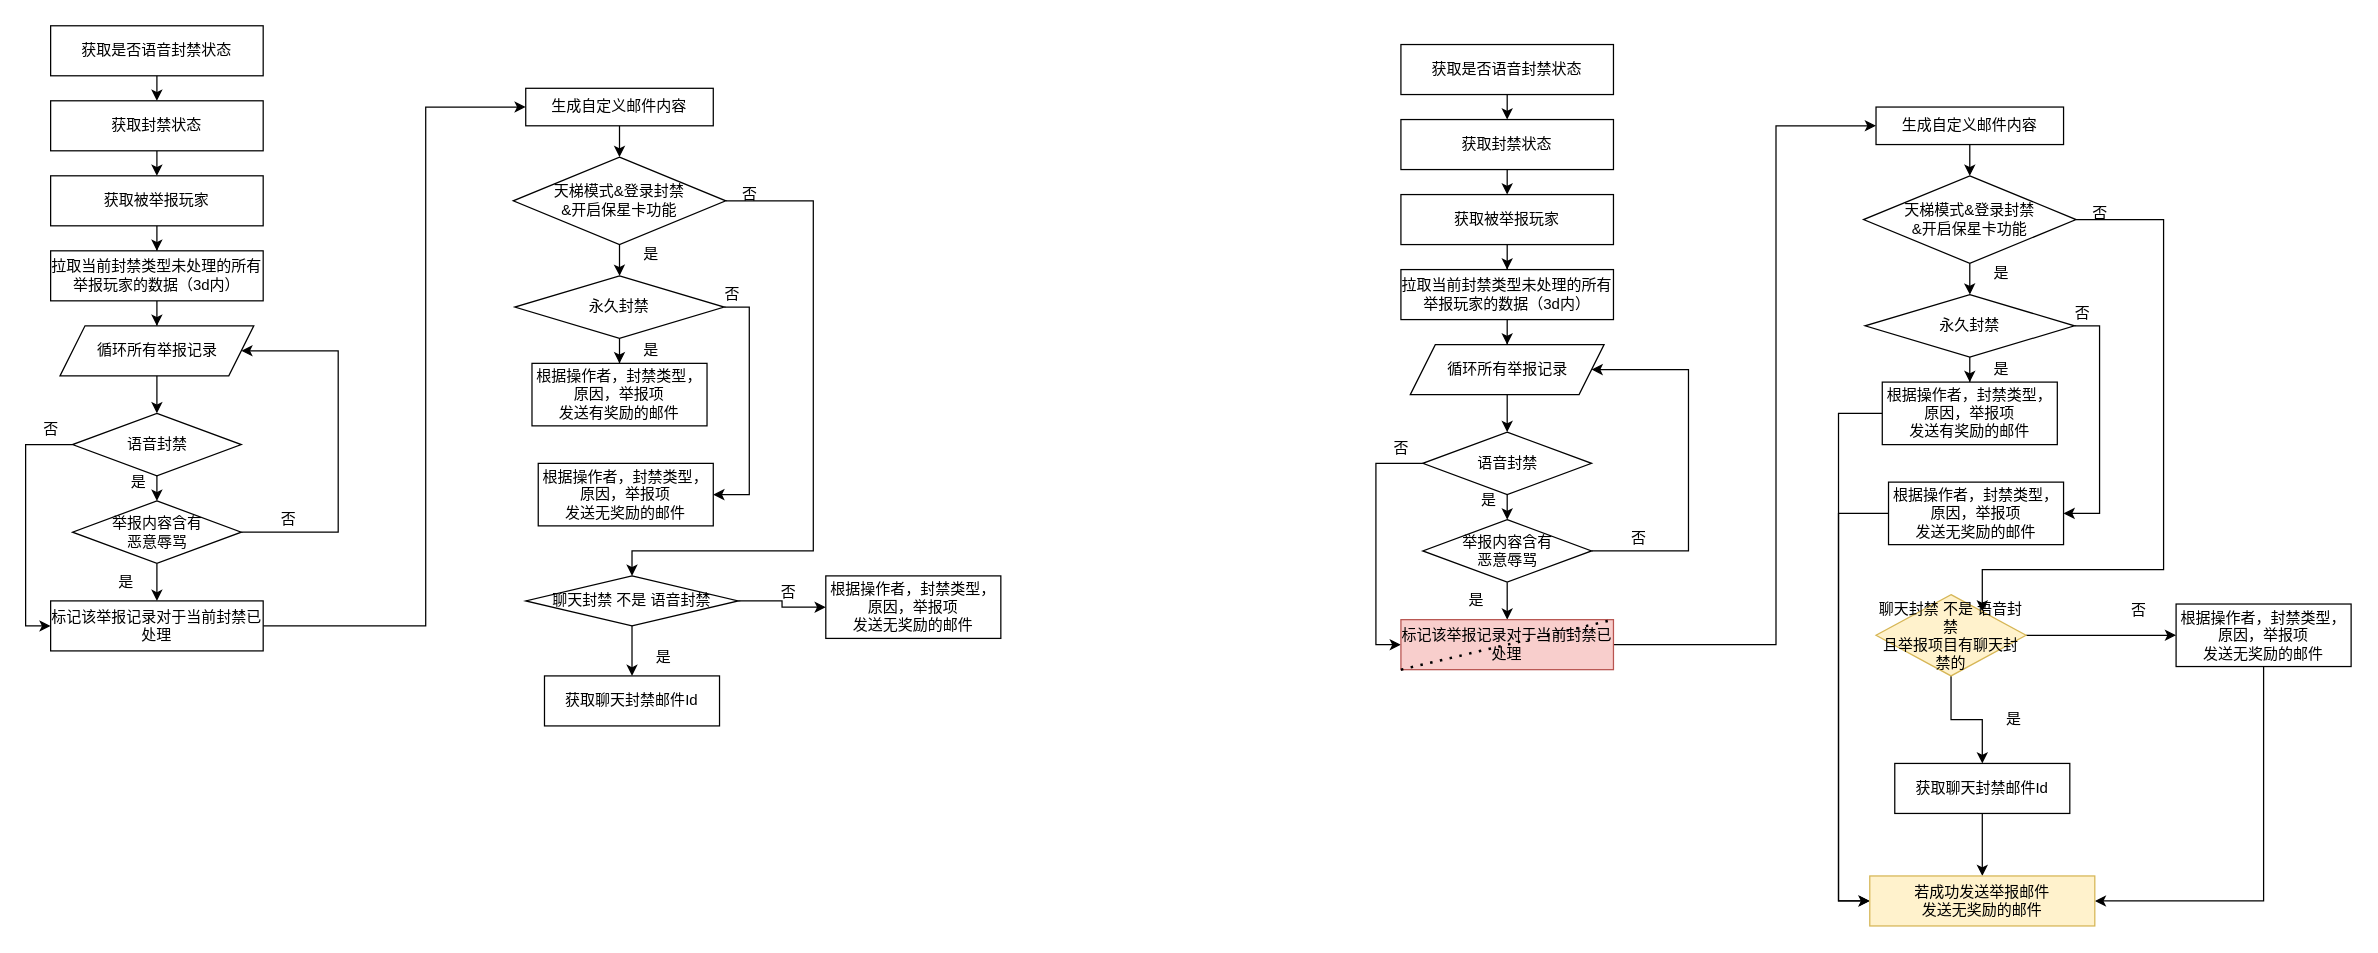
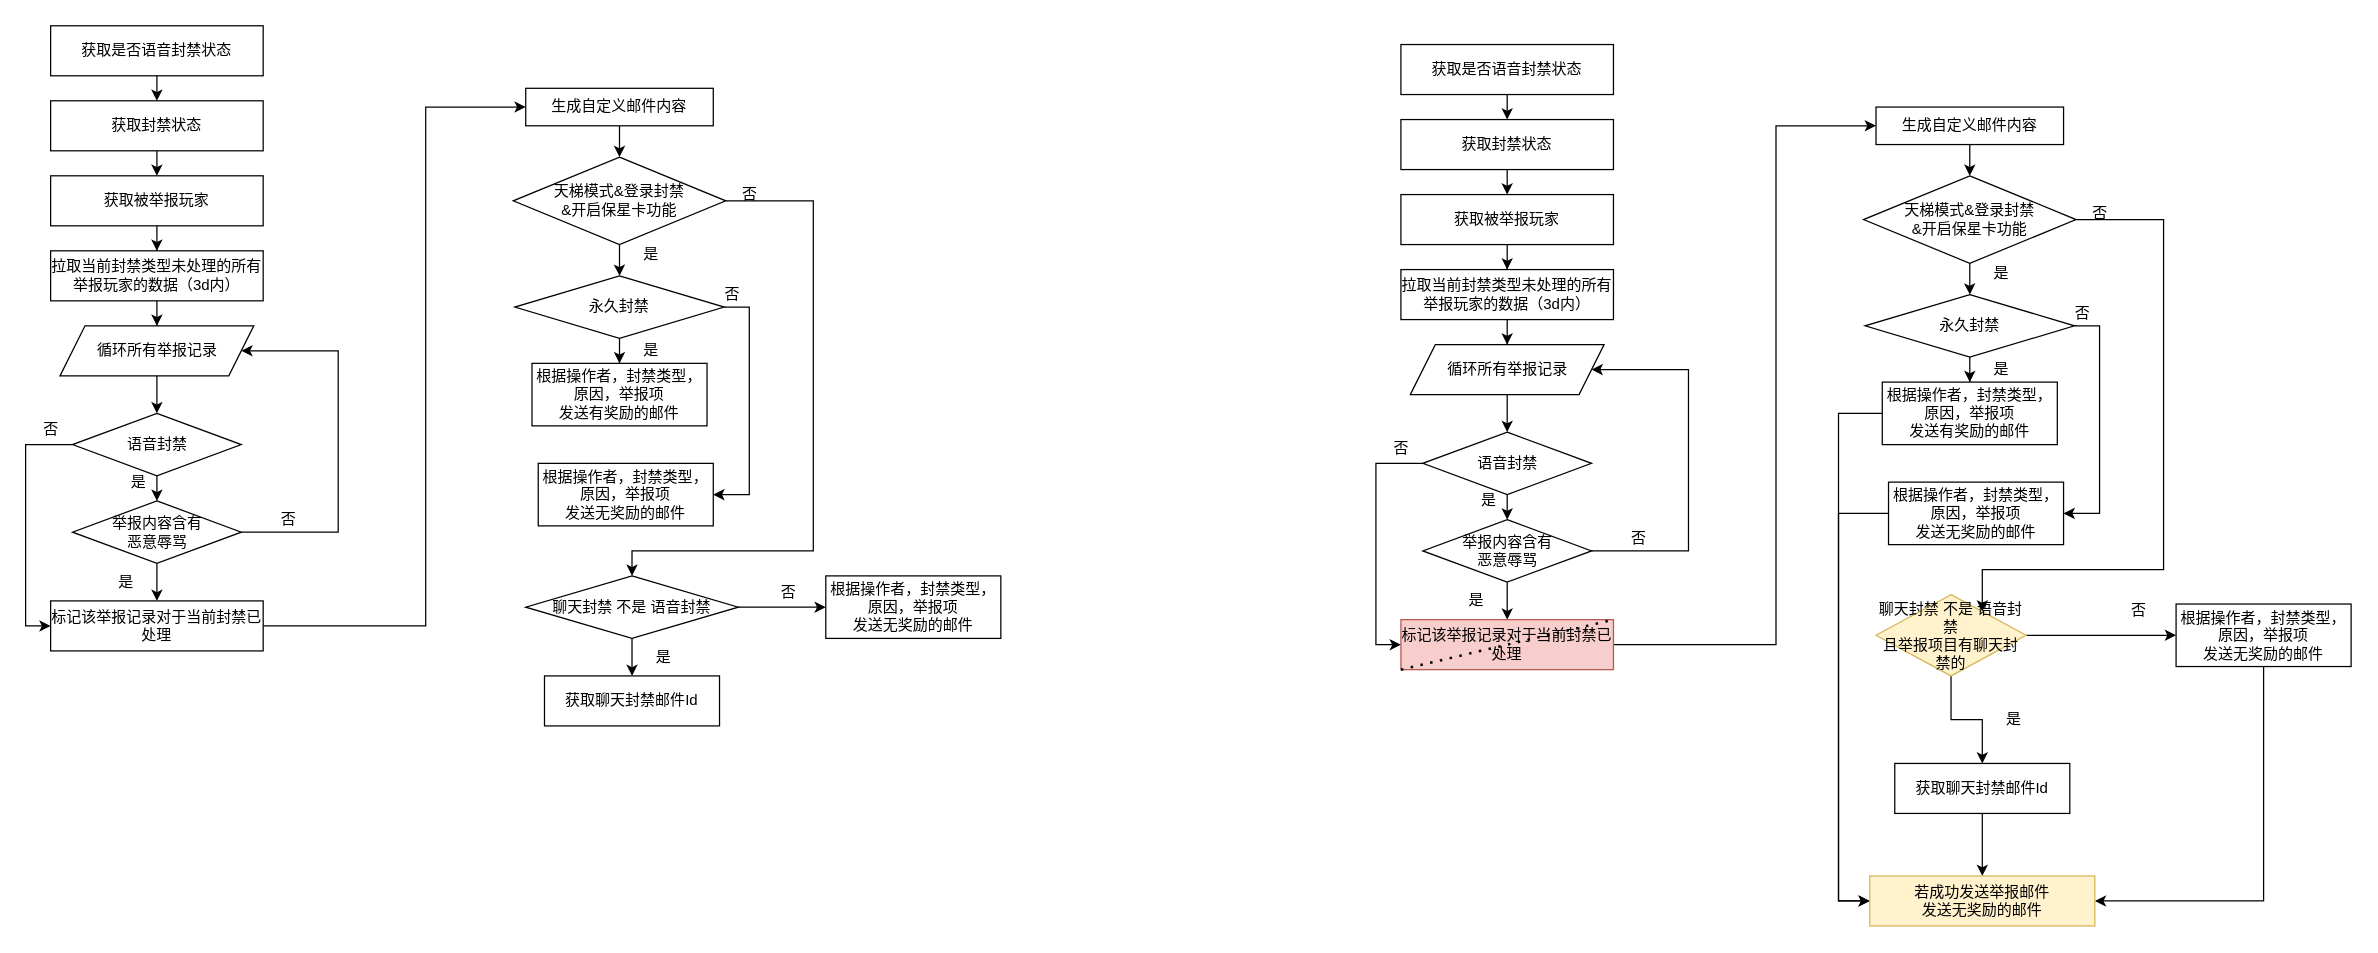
node "聊天封禁 不是 语音封禁": size 213x50 -> 213x63
